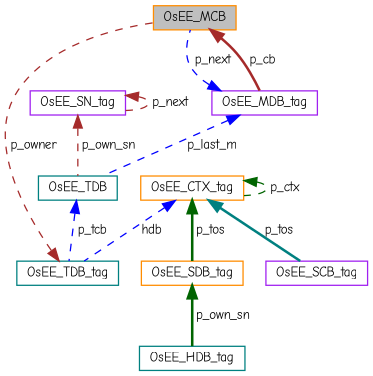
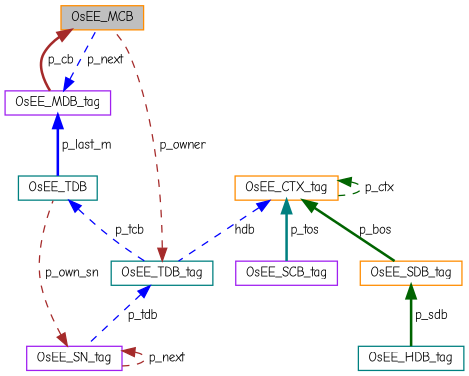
edge "OsEE_TDB" -> "OsEE_MDB_tag": style dashed -> bold
edge "OsEE_SDB_tag" -> "OsEE_CTX_tag": label " p_tos" -> " p_bos"
edge "OsEE_HDB_tag" -> "OsEE_SDB_tag": label " p_own_sn" -> " p_sdb"
edge "OsEE_SN_tag" -> "OsEE_TDB_tag": added, label "p_tdb"
